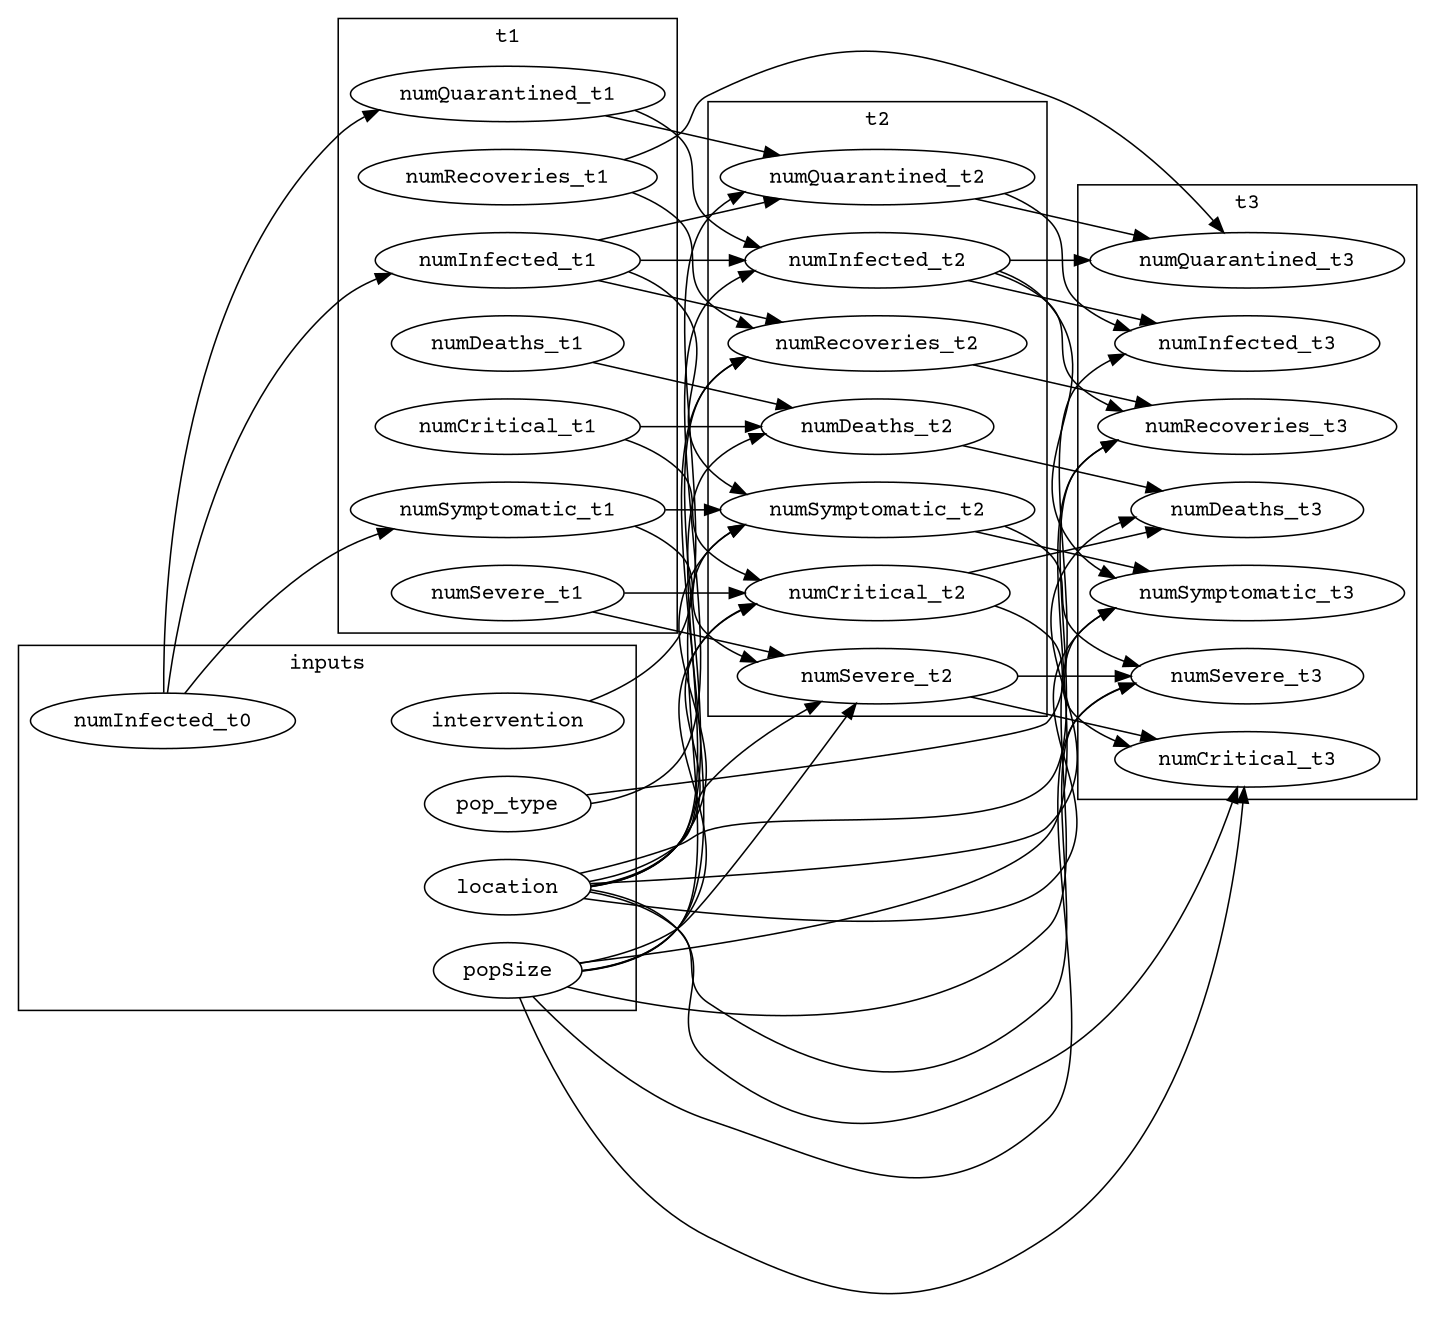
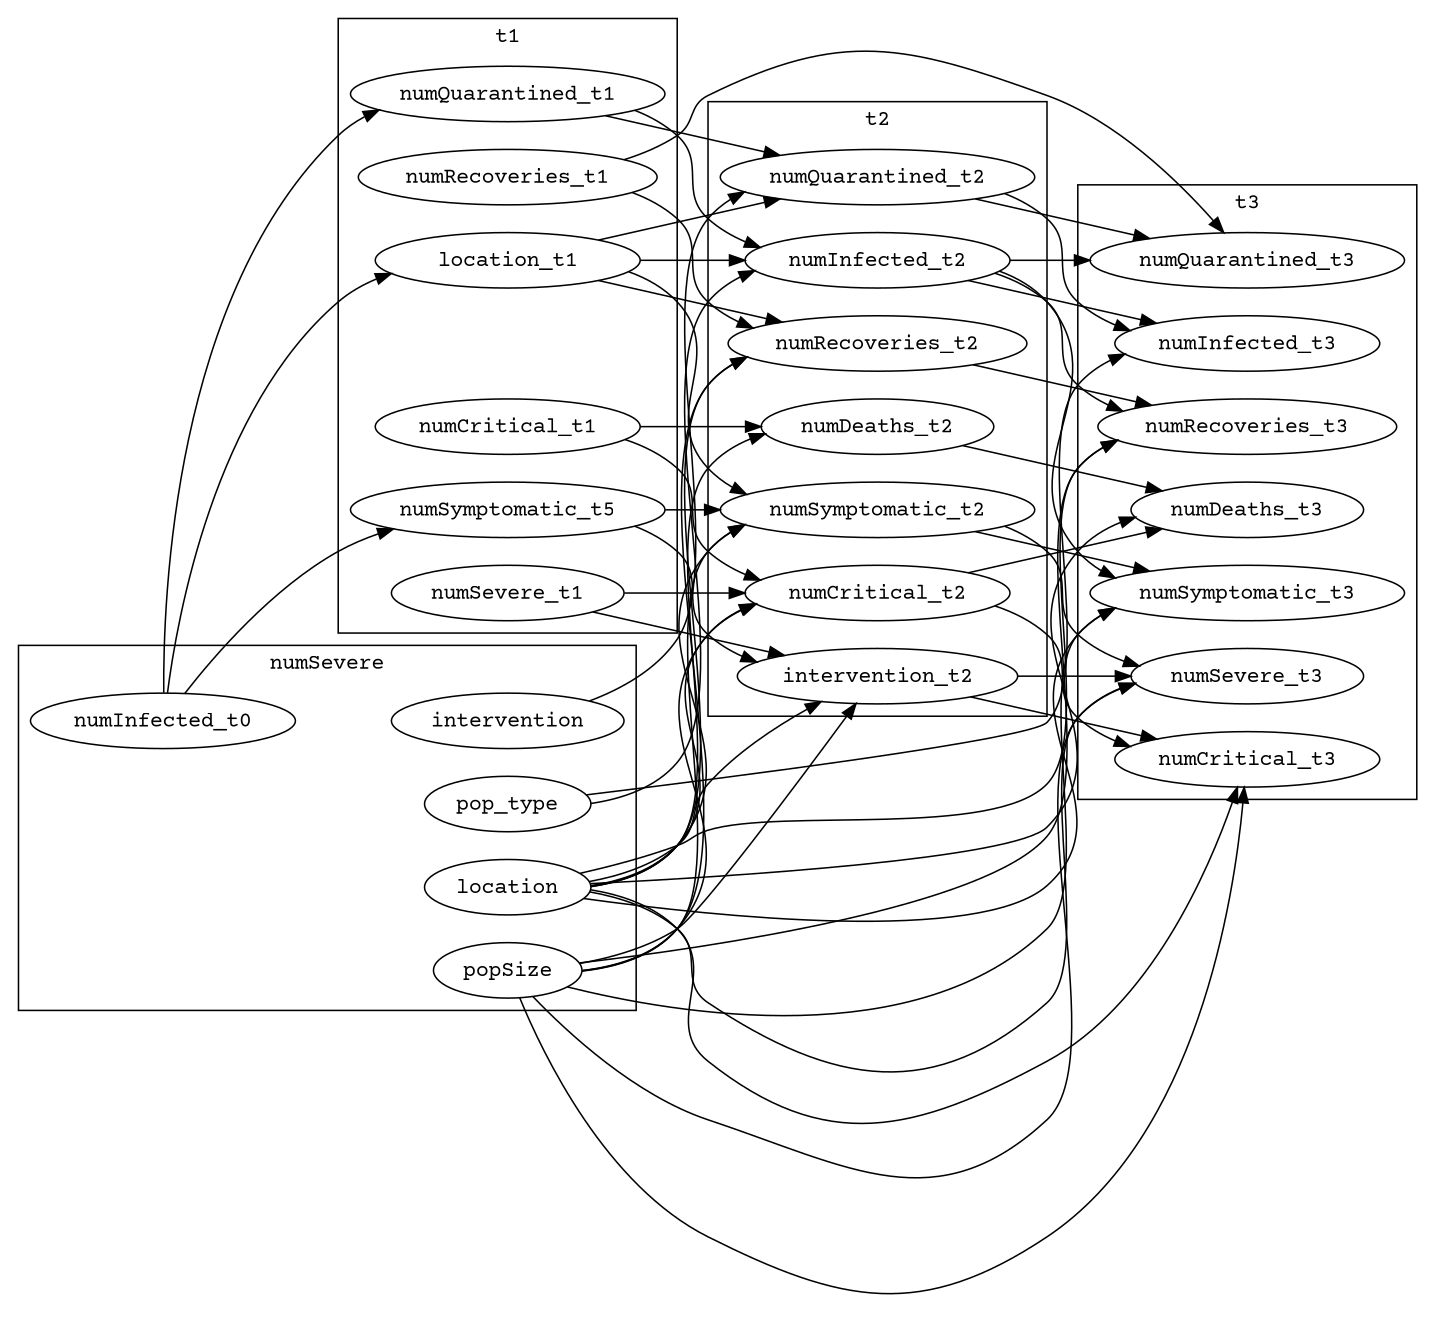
node "numInfected_t1": label "numInfected_t1" -> "location_t1"
node "numDeaths_t1": removed
node "numSymptomatic_t1": label "numSymptomatic_t1" -> "numSymptomatic_t5"
cluster "inputs": label "inputs" -> "numSevere"
node "numSevere_t2": label "numSevere_t2" -> "intervention_t2"
